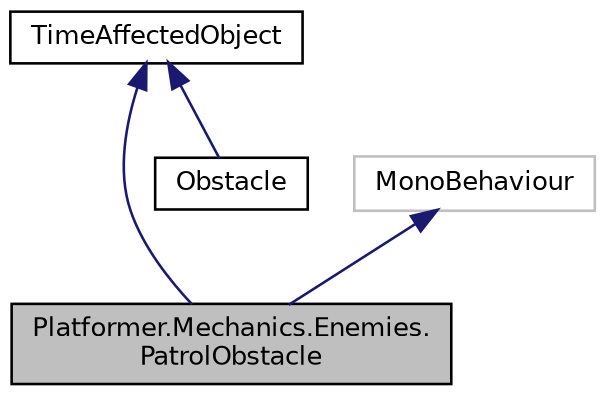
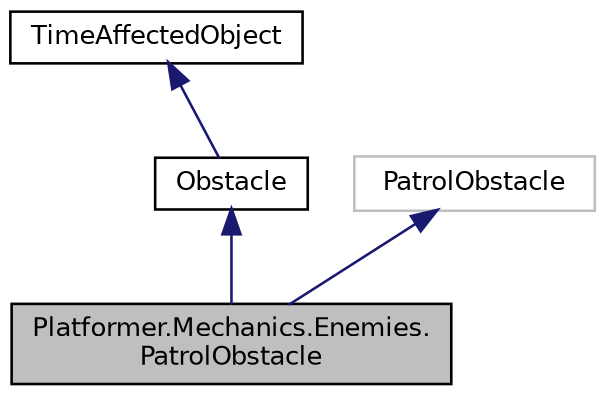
node "MonoBehaviour": label "MonoBehaviour" -> "PatrolObstacle"
edge "Platformer.Mechanics.Enemies. PatrolObstacle" -> "TimeAffectedObject": now "Platformer.Mechanics.Enemies. PatrolObstacle" -> "Obstacle"
